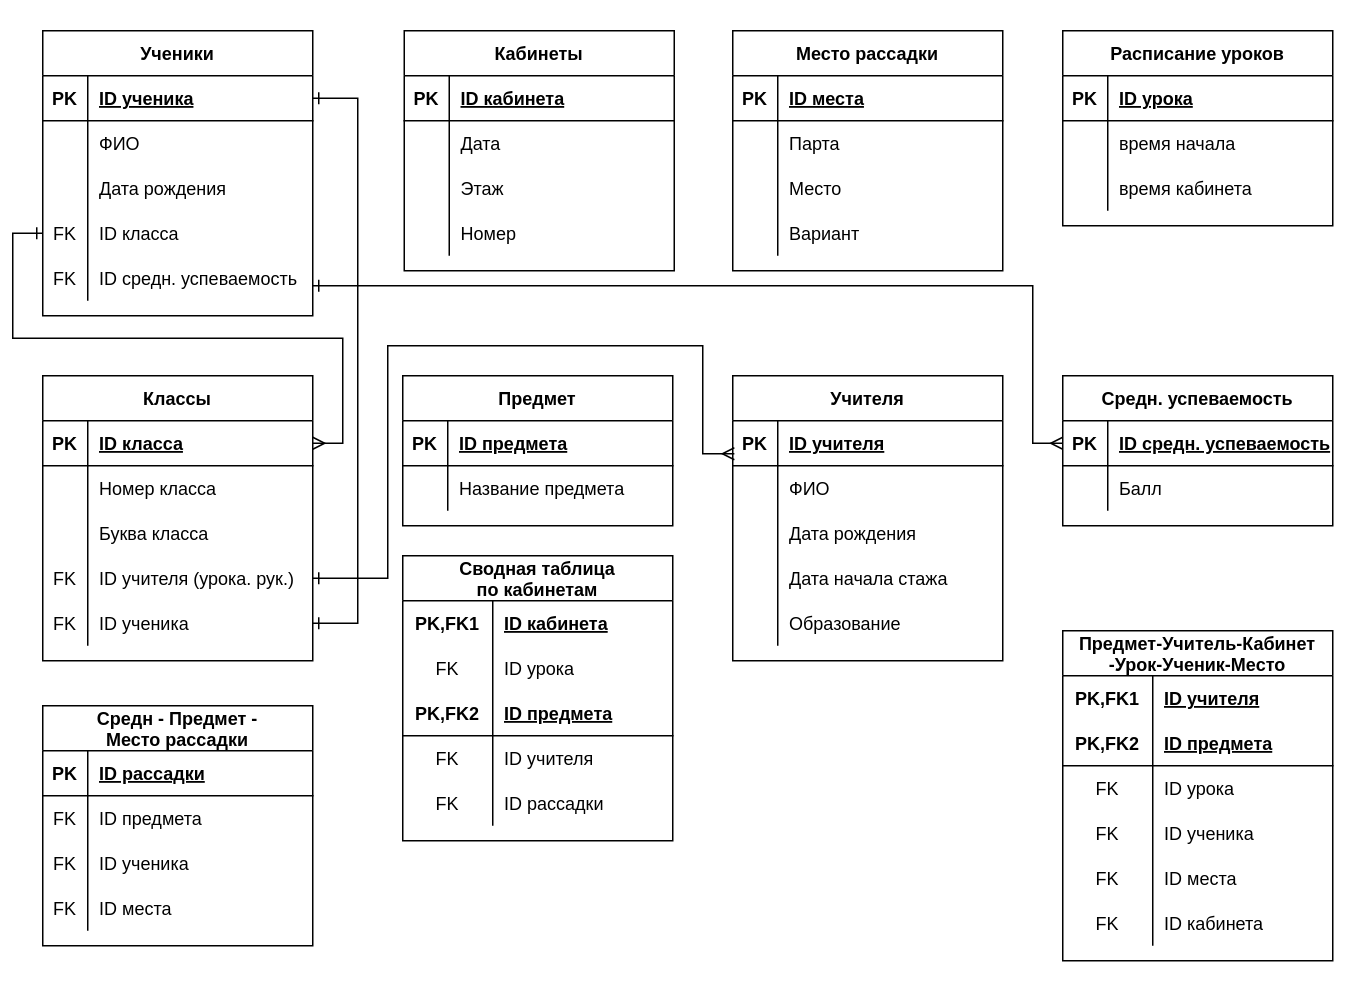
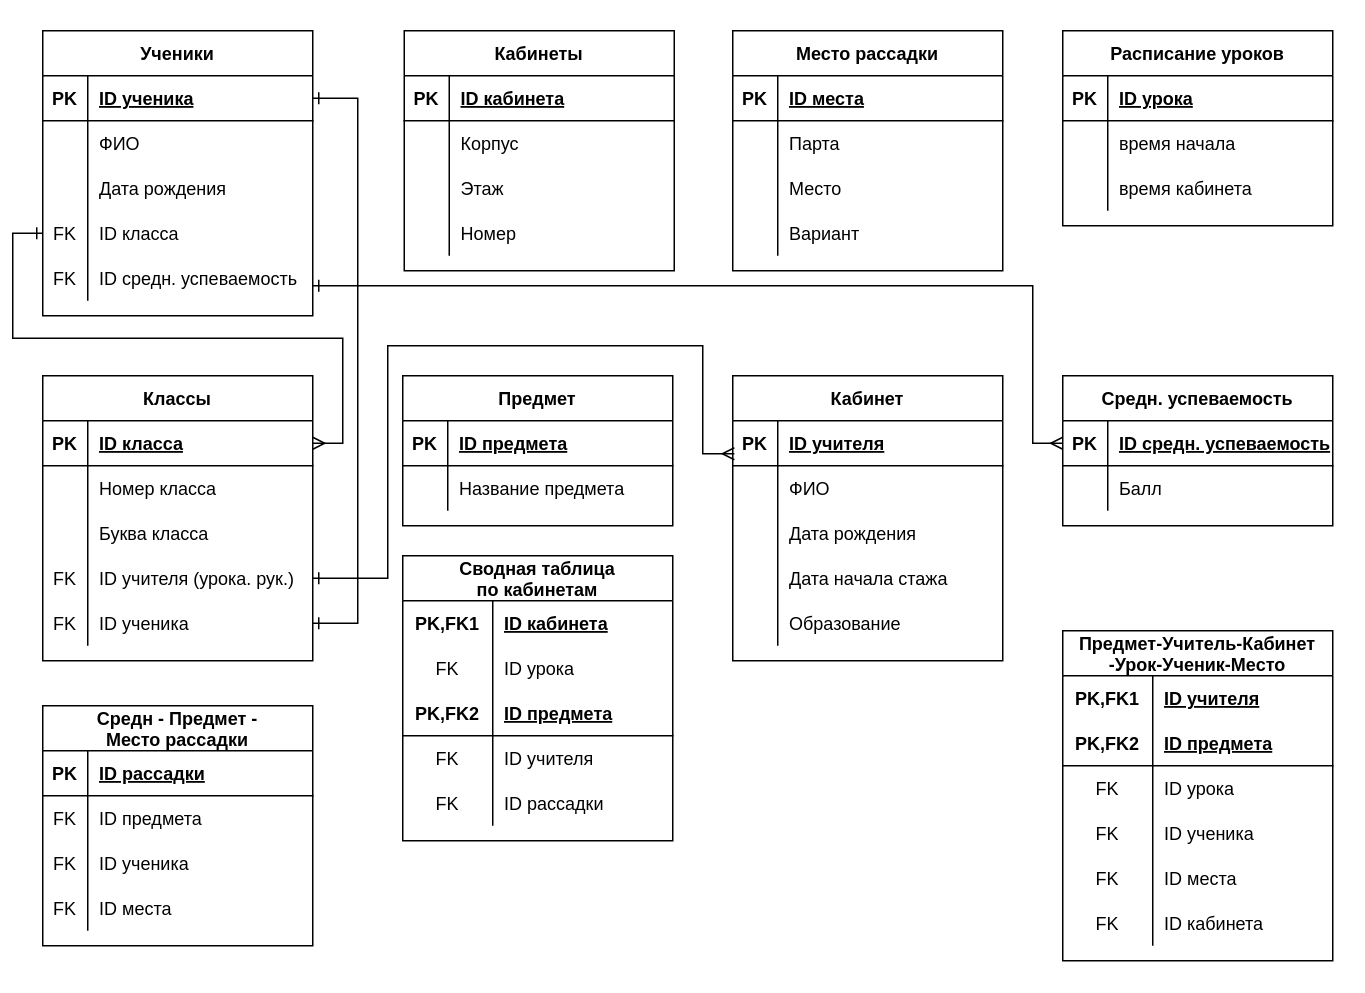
node "Дата": label "Дата" -> "Корпус"
node "Учителя": label "Учителя" -> "Кабинет"
